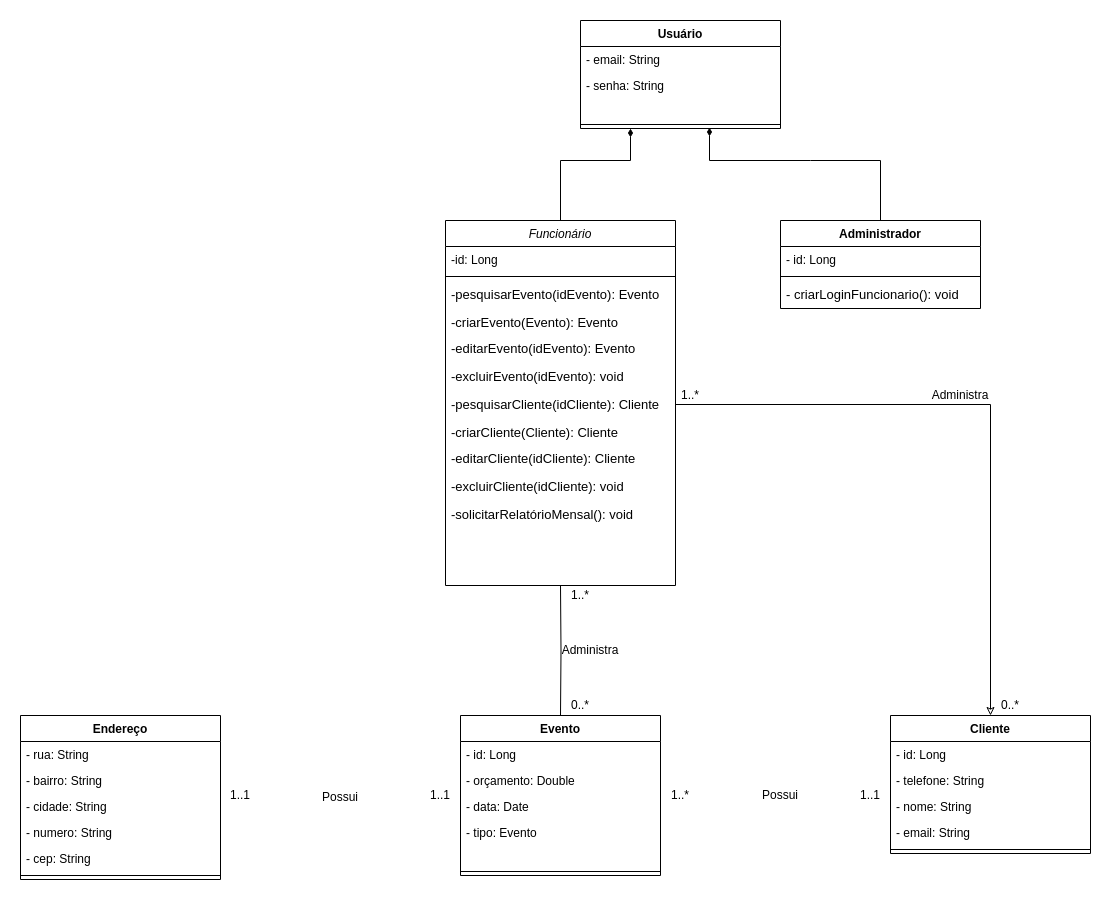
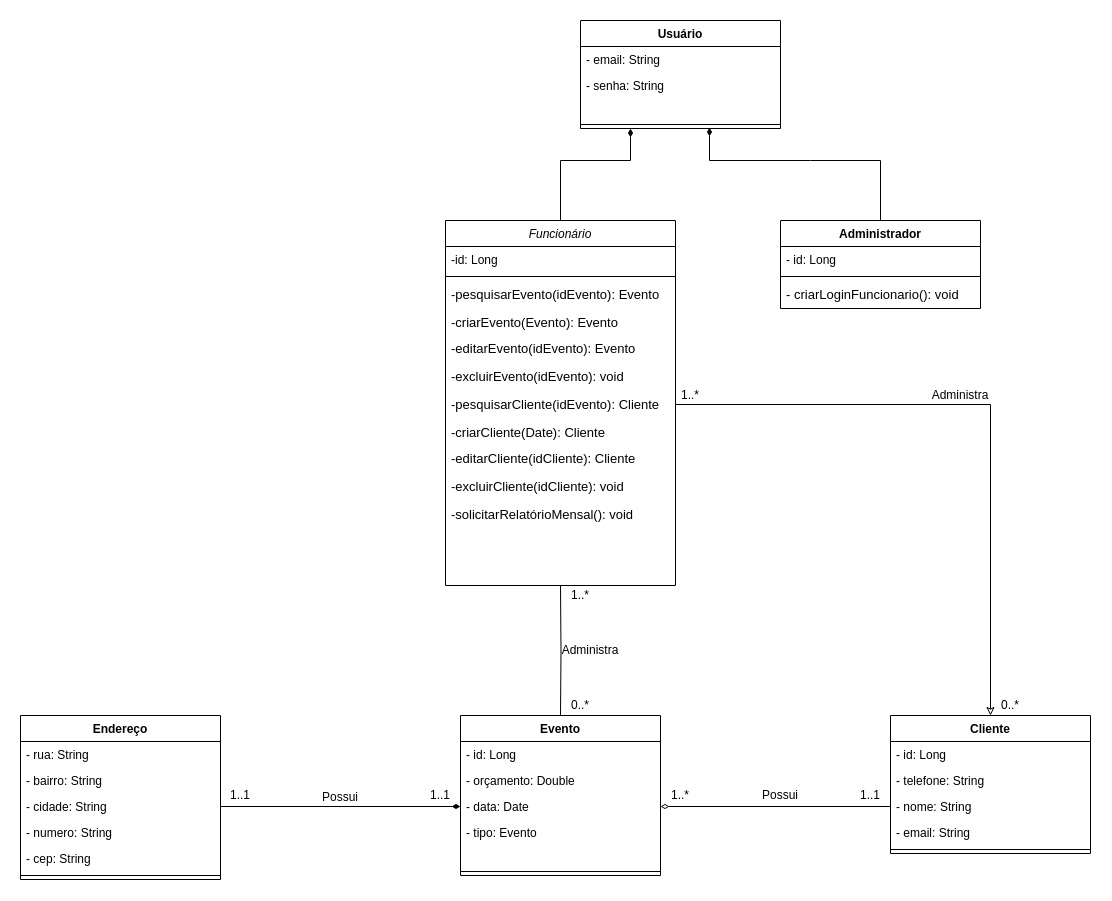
node "-pesquisarCliente(idCliente): Cliente": label "-pesquisarCliente(idCliente): Cliente" -> "-pesquisarCliente(idEvento): Cliente"
node "-criarCliente(Cliente): Cliente": label "-criarCliente(Cliente): Cliente" -> "-criarCliente(Date): Cliente"
edge "- cidade: String" -> "- data: Date": added
edge "- nome: String" -> "- data: Date": added
